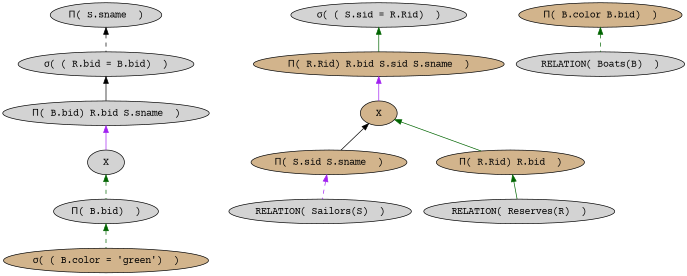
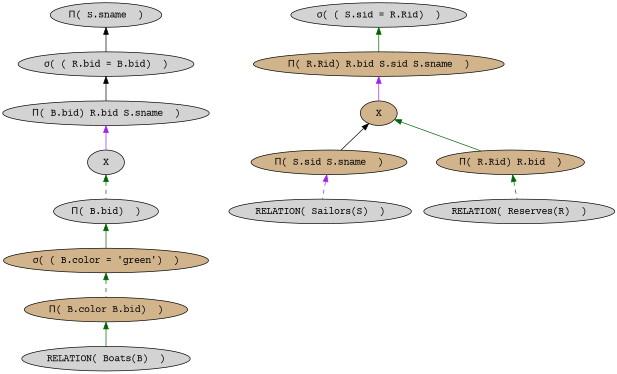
edge "σ( ( R.bid = B.bid)  )" -> "Π( S.sname  )": style dashed -> solid
edge "RELATION( Boats(B)  )" -> "Π( B.color B.bid)  )": style dashed -> solid
edge "RELATION( Reserves(R)  )" -> "Π( R.Rid) R.bid  )": style solid -> dashed
edge "σ( ( B.color = 'green')  )" -> "Π( B.bid)  )": style dashed -> solid
edge "Π( B.color B.bid)  )" -> "σ( ( B.color = 'green')  )": added
